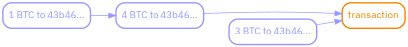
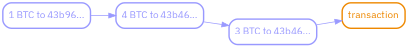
edge "4 BTC to 43b46..." -> "transaction": now "4 BTC to 43b46..." -> "3 BTC to 43b46..."
node "1 BTC to 43b46...": label "1 BTC to 43b46..." -> "1 BTC to 43b96..."
